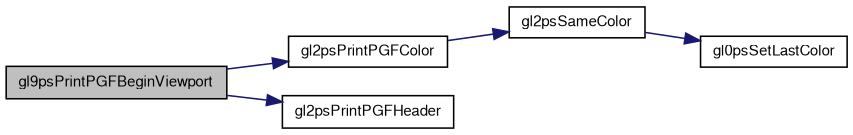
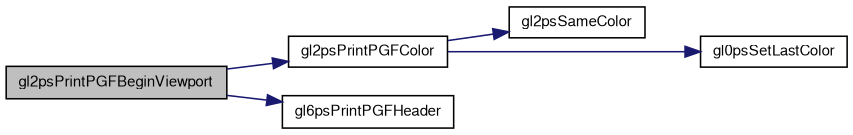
edge "gl2psSameColor" -> "gl0psSetLastColor": now "gl2psPrintPGFColor" -> "gl0psSetLastColor"
node "gl9psPrintPGFBeginViewport": label "gl9psPrintPGFBeginViewport" -> "gl2psPrintPGFBeginViewport"
node "gl2psPrintPGFHeader": label "gl2psPrintPGFHeader" -> "gl6psPrintPGFHeader"
